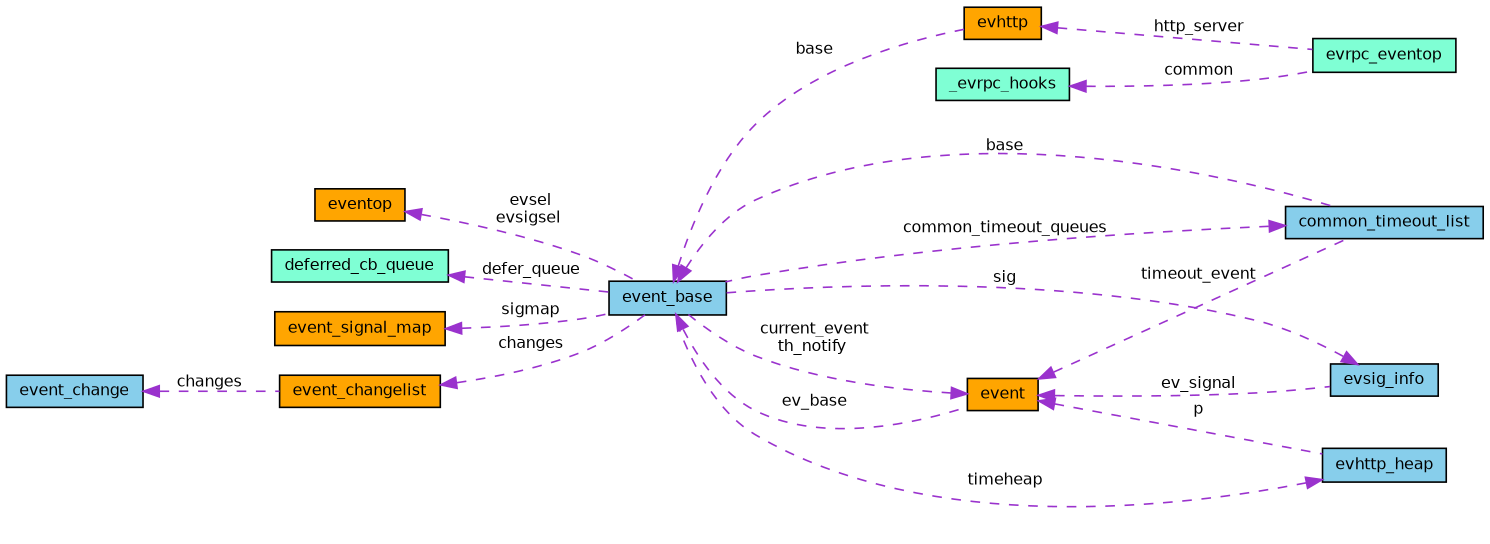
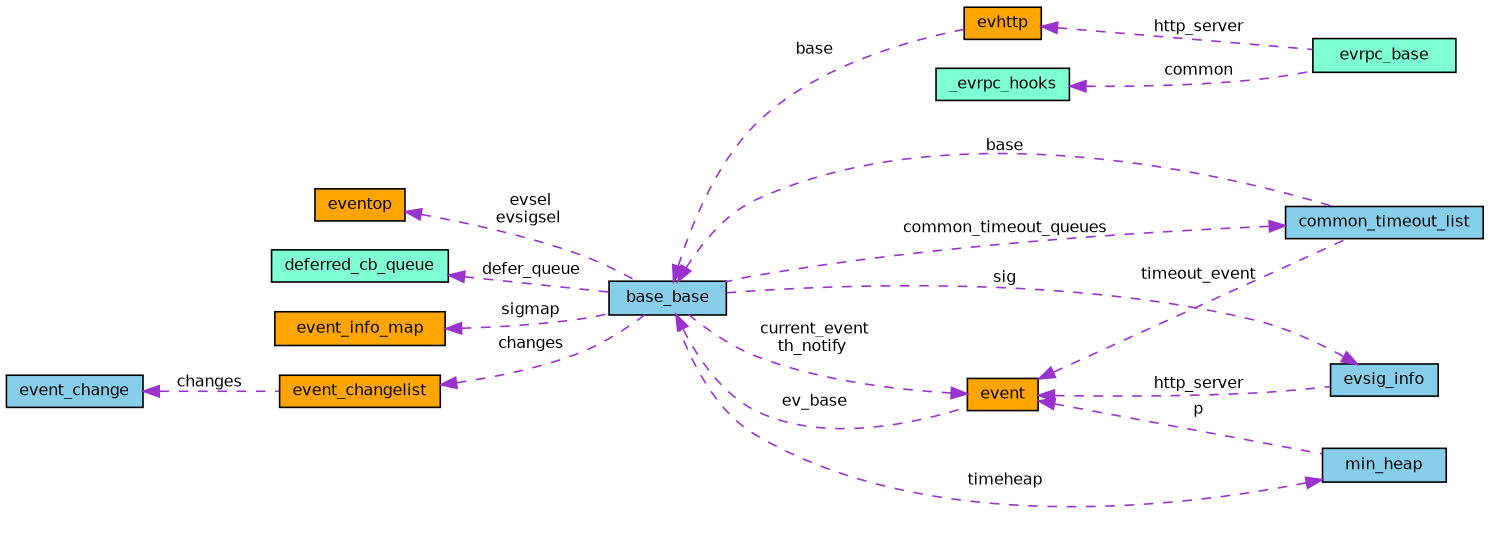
node "evrpc_eventop": label "evrpc_eventop" -> "evrpc_base"
node "event_base": label "event_base" -> "base_base"
node "event_signal_map": label "event_signal_map" -> "event_info_map"
edge "evsig_info" -> "event": label " ev_signal" -> " http_server"
node "evhttp_heap": label "evhttp_heap" -> "min_heap"
